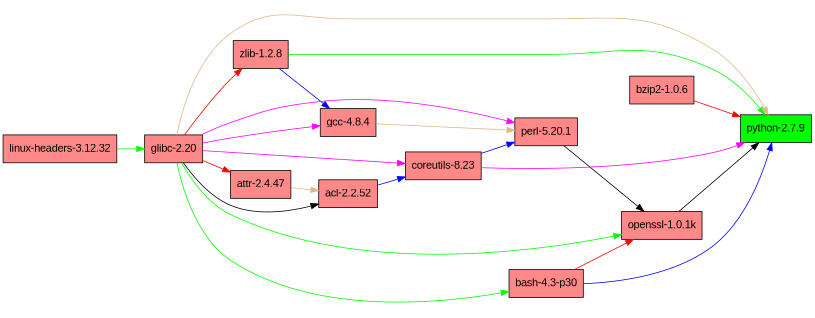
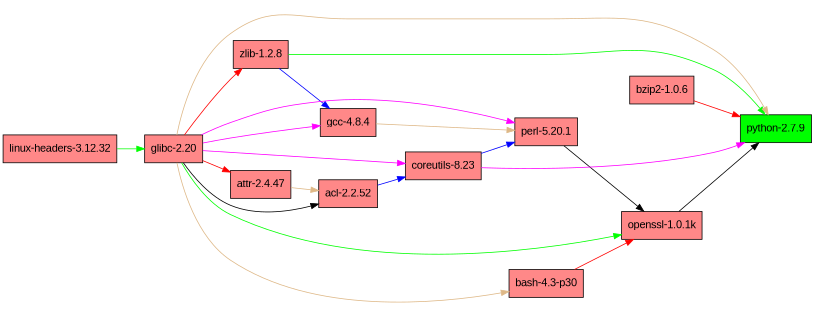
edge "bash-4.3-p30" -> "python-2.7.9": removed
edge "glibc-2.20" -> "bash-4.3-p30": color green -> burlywood
